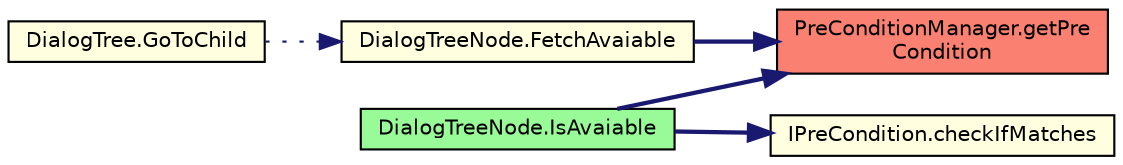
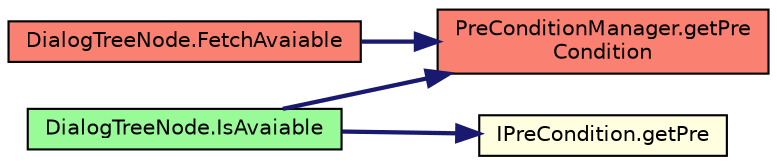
node "DialogTree.GoToChild": removed
node "DialogTreeNode.FetchAvaiable": fillcolor lightyellow -> salmon
node "IPreCondition.checkIfMatches": label "IPreCondition.checkIfMatches" -> "IPreCondition.getPre"
